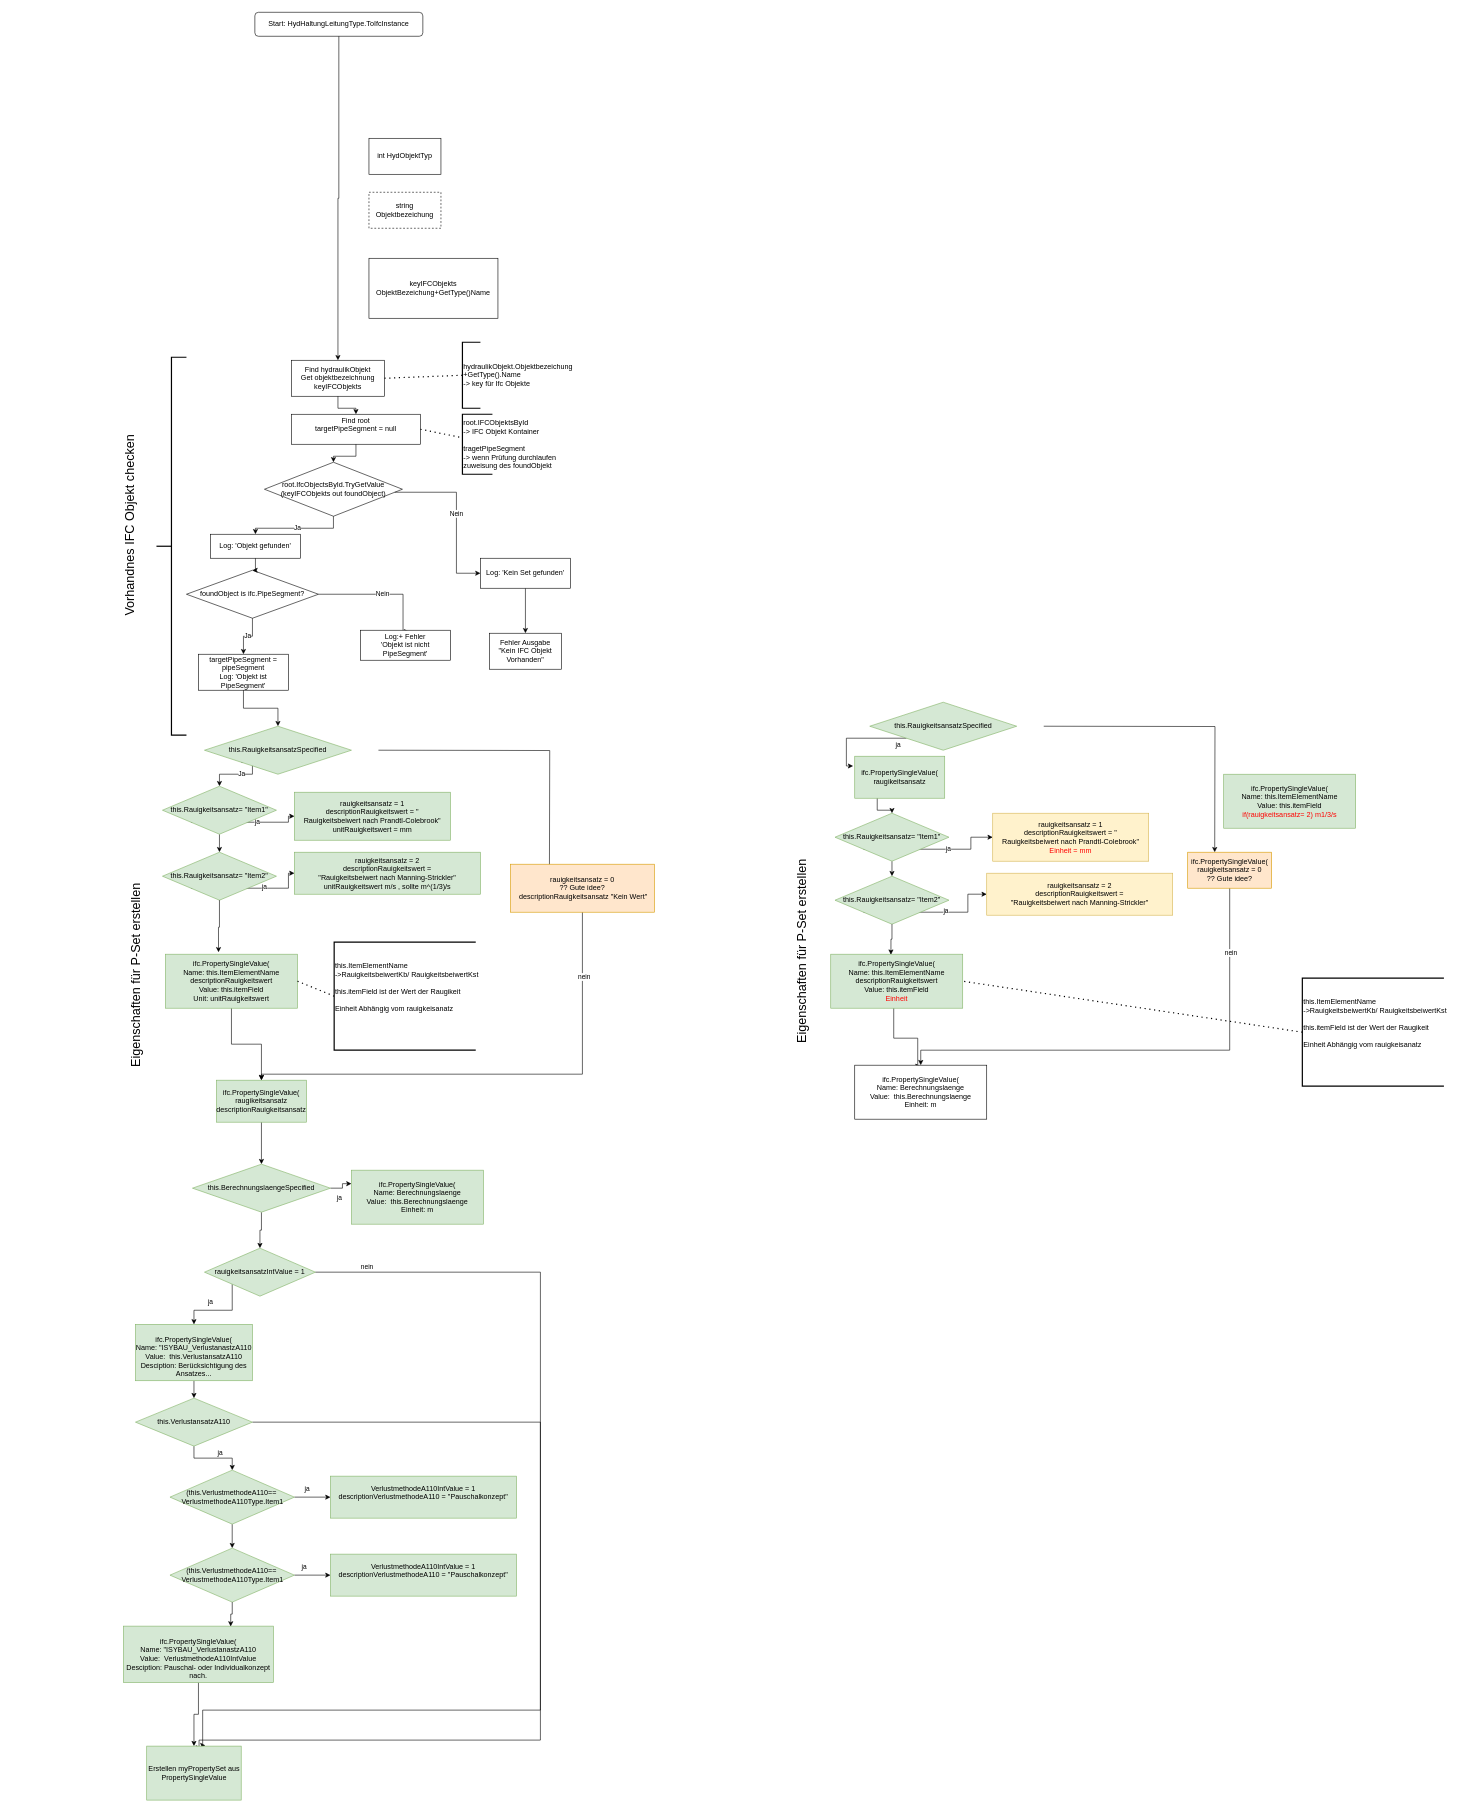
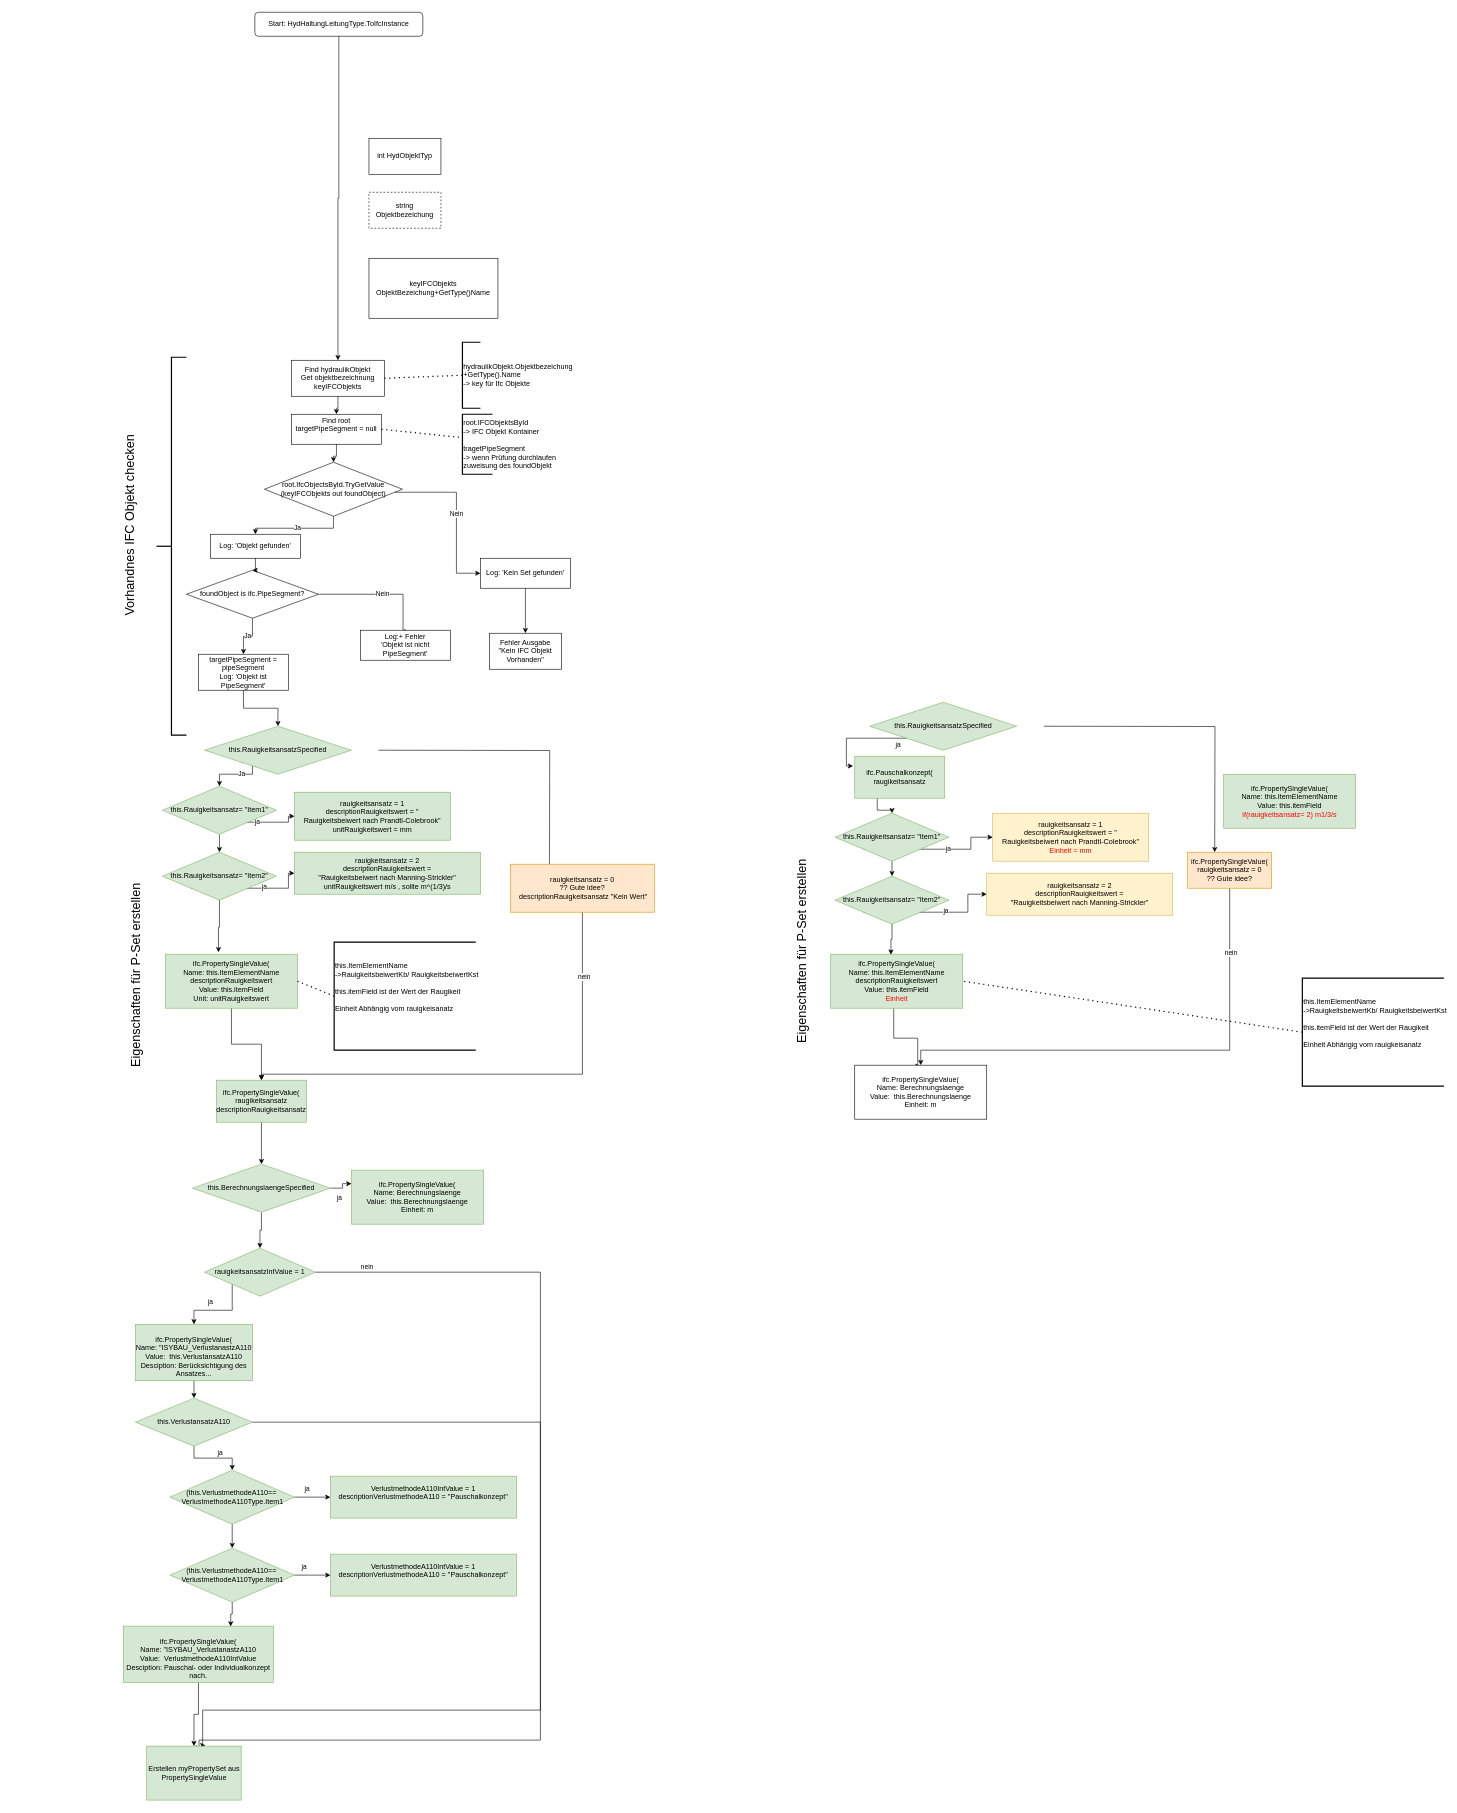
node "Find root targetPipeSegment = null": size 129x30 -> 90x30
node "ifc.PropertySingleValue( raugikeitsansatz": label "ifc.PropertySingleValue( raugikeitsansatz" -> "ifc.Pauschalkonzept( raugikeitsansatz"
